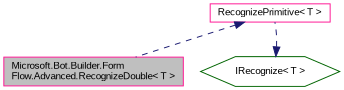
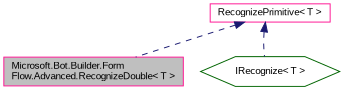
edge "RecognizePrimitive< T >" -> "IRecognize< T >": reversed
